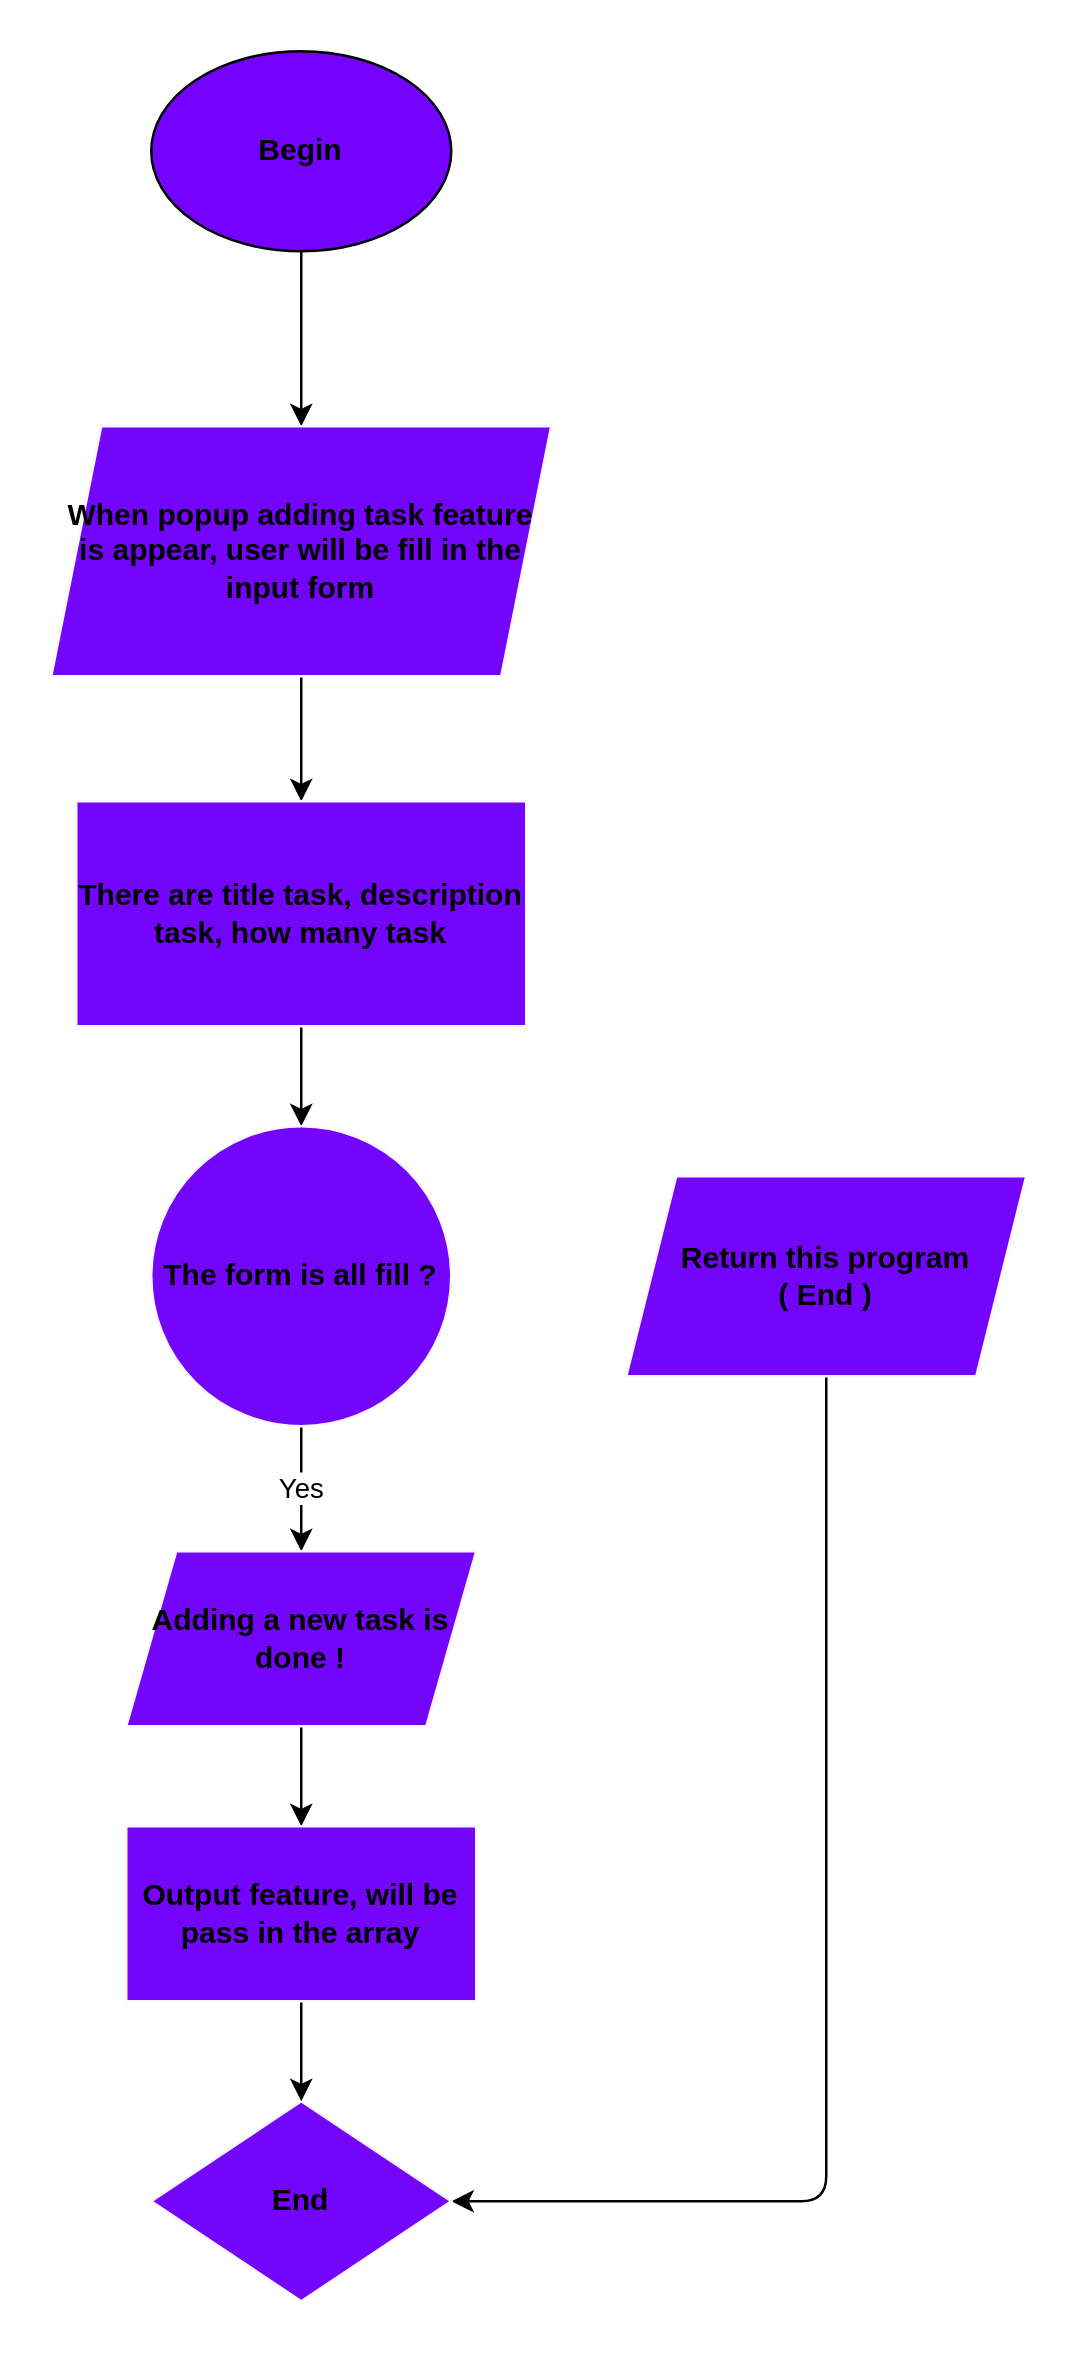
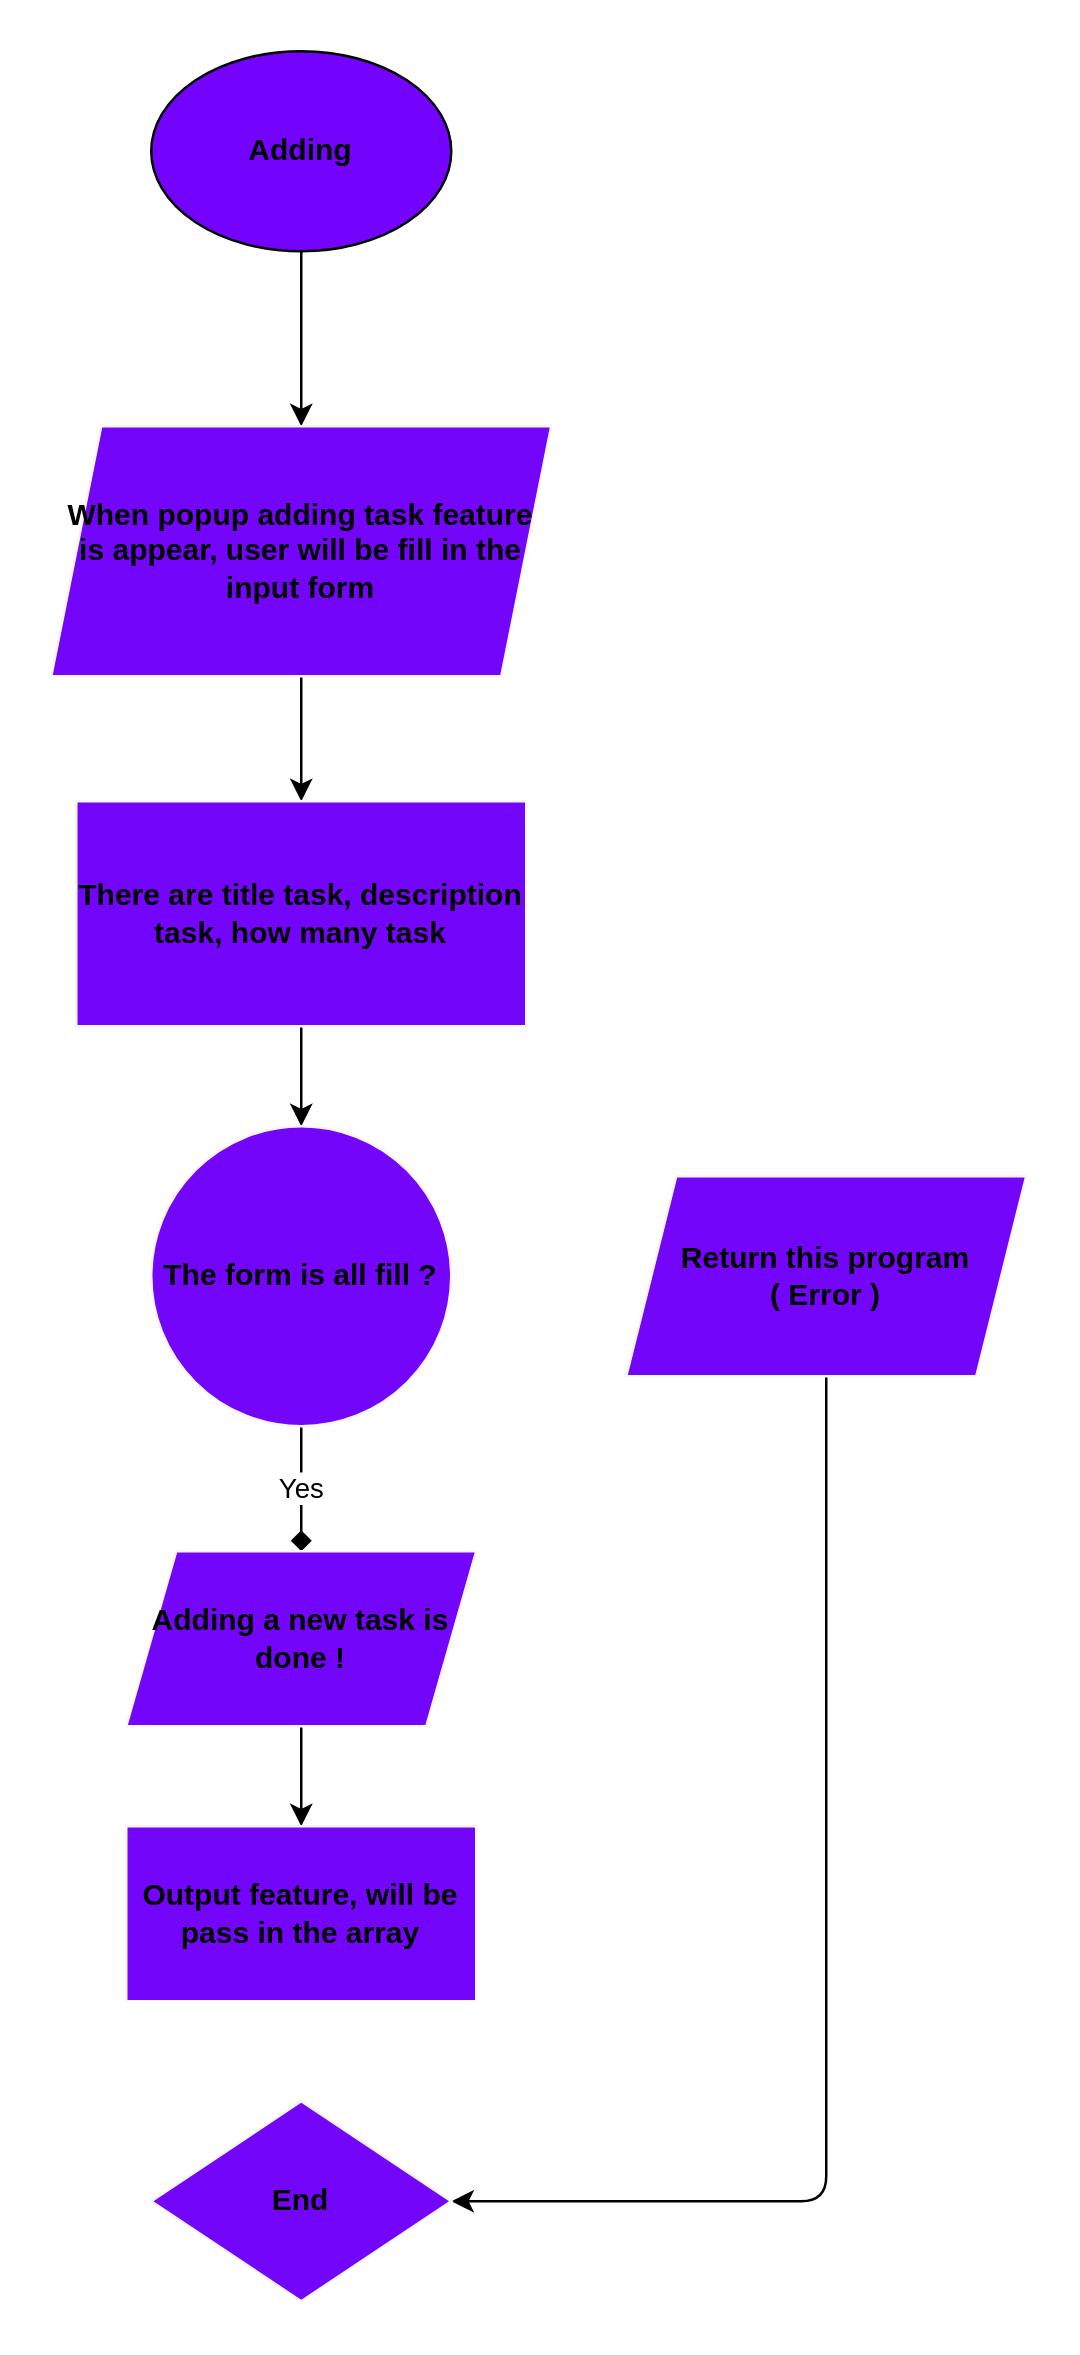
node "Begin": label "Begin" -> "Adding"
node "Return this program ( End )": label "Return this program ( End )" -> "Return this program ( Error )"
edge "The form is all fill ?" -> "Adding a new task is done !": arrowhead classic -> diamond
edge "Output feature, will be pass in the array" -> "End": removed
